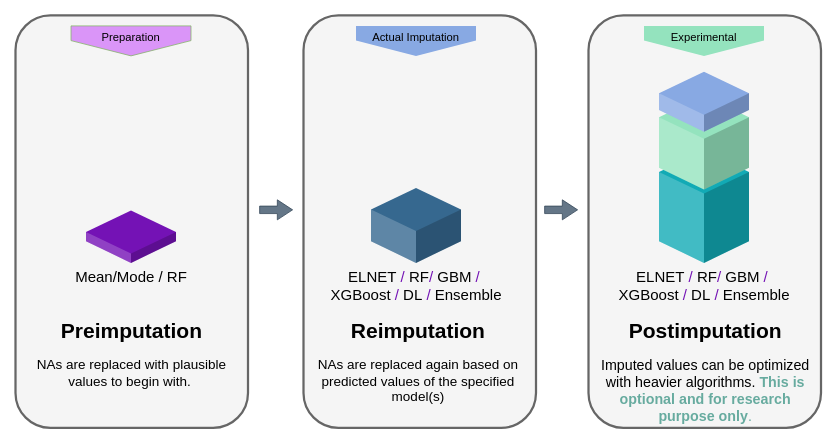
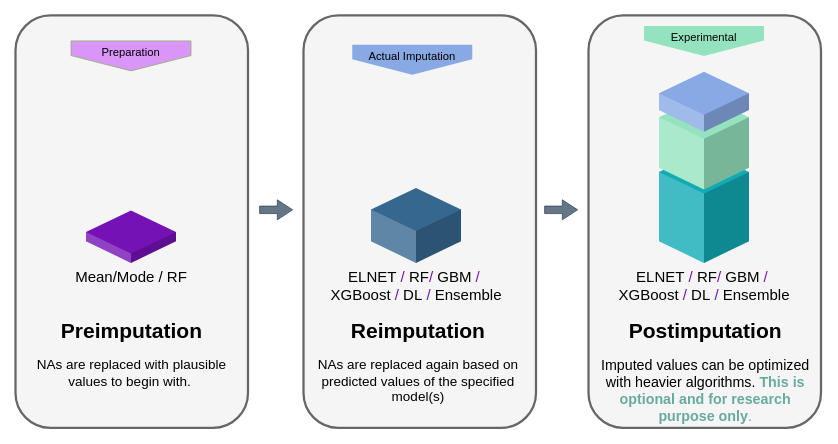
node "Preparation": moved (131, 41) -> (131, 56)
node "Actual Imputation": moved (416, 41) -> (412, 60)
